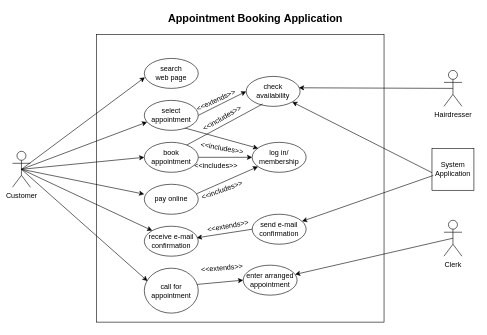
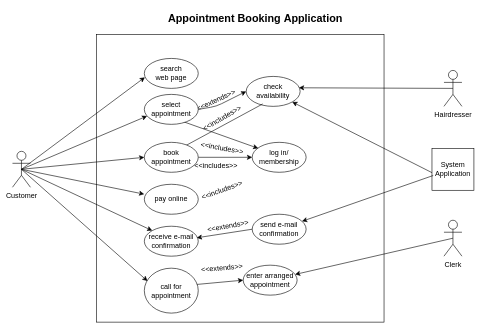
node "select appointment": moved (171, 116) -> (171, 110)
edge "pay online" -> "log in/ membership": removed
